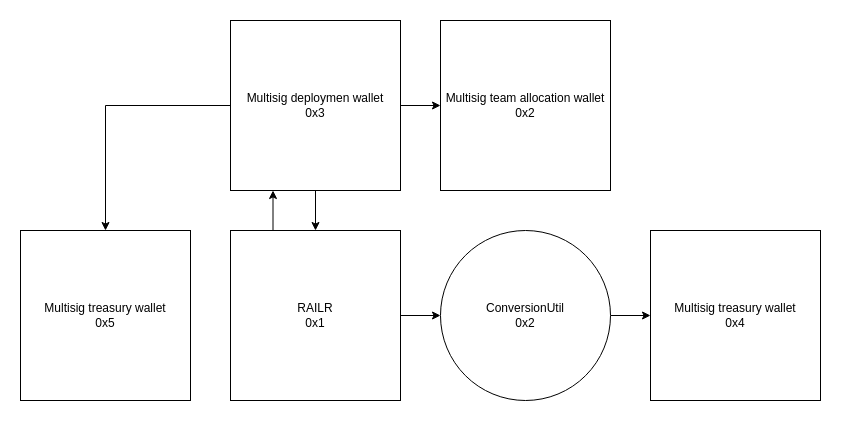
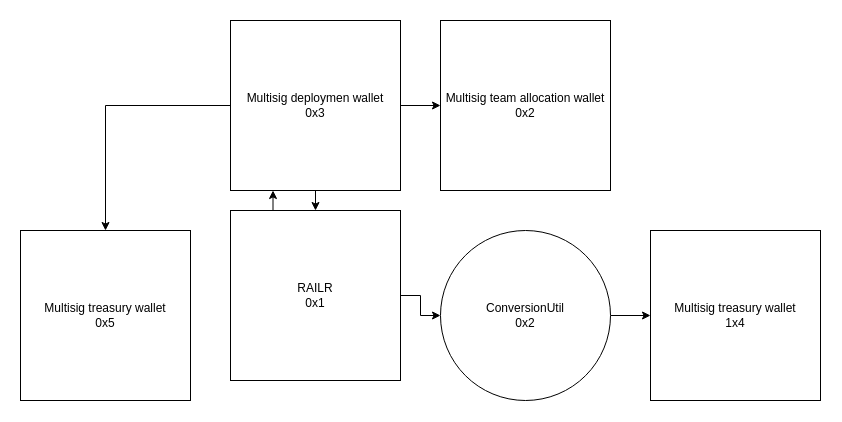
node "RAILR 0x1": moved (316, 316) -> (316, 296)
node "Multisig treasury wallet 0x4": label "Multisig treasury wallet 0x4" -> "Multisig treasury wallet 1x4"
